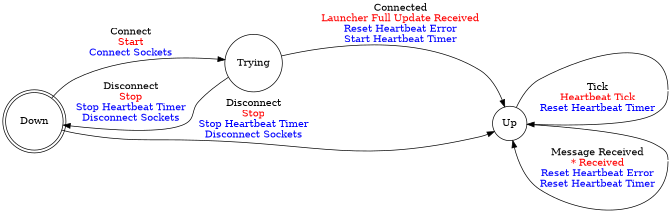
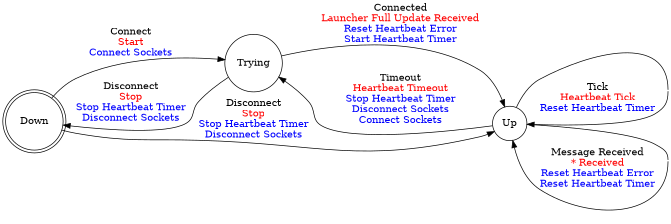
edge "Up" -> "Trying": added, label "Timeout Heartbeat Timeout Stop Heartbeat Timer Disconnect Sockets Connect Sockets"
